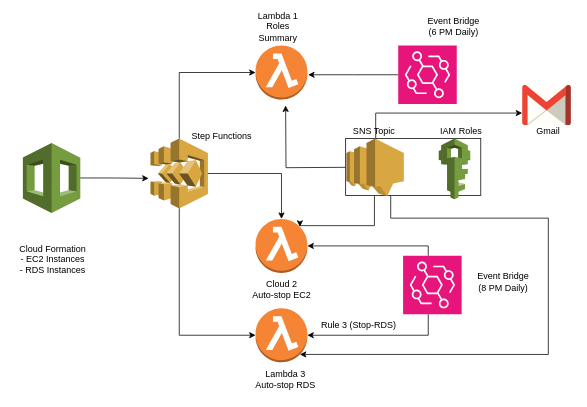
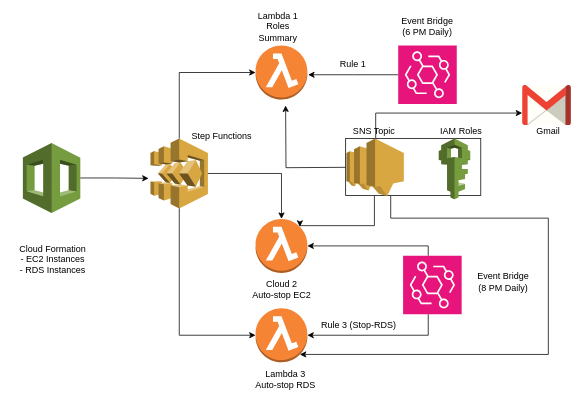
node "Event Bridge (6 PM Daily)": moved (453, 27) -> (427, 27)
node "Rule 1": added
